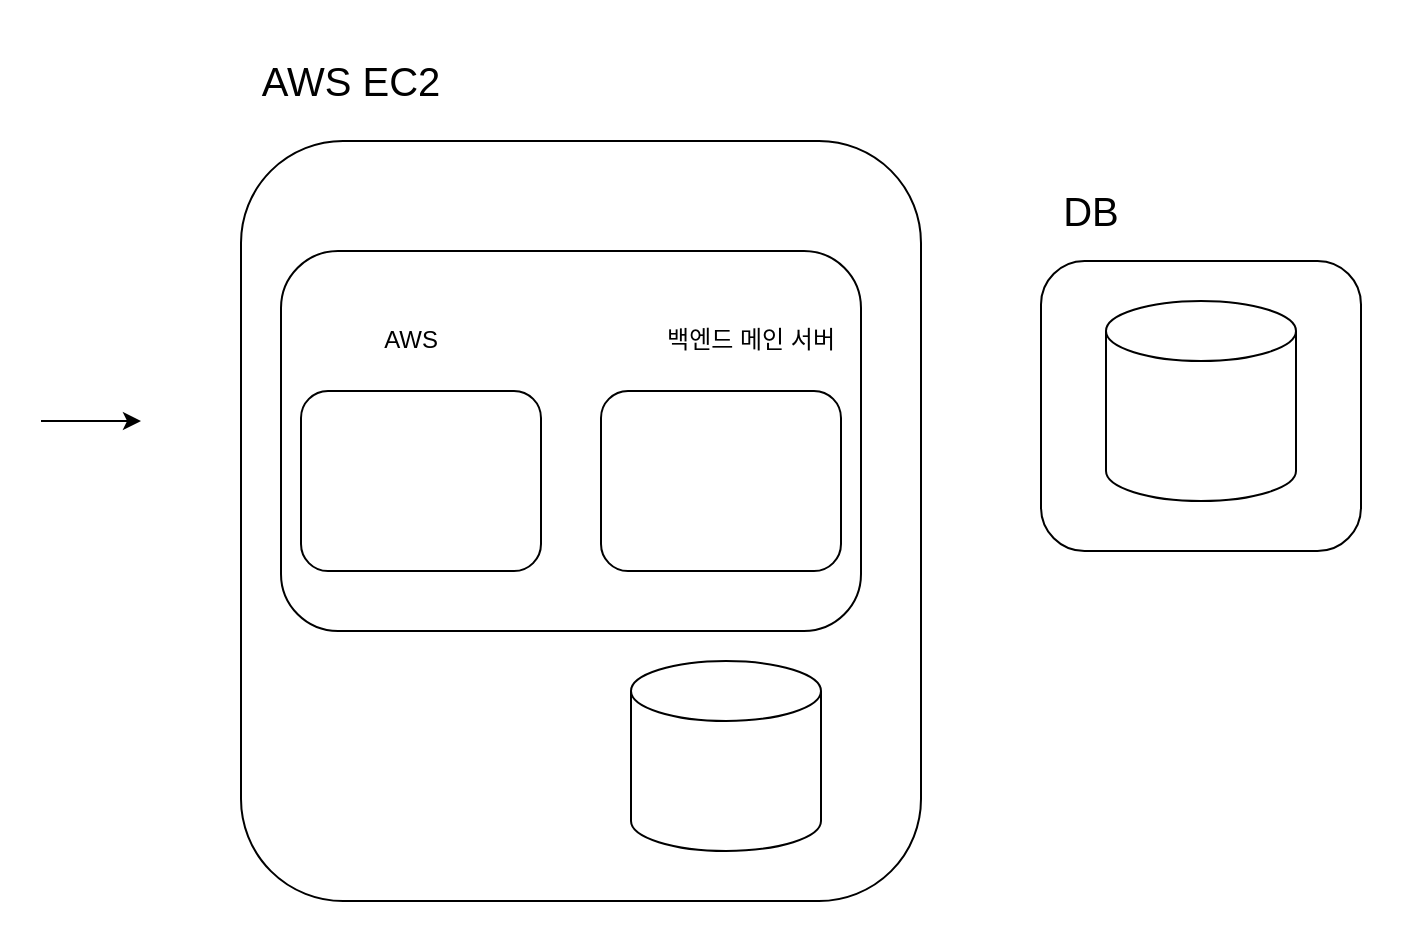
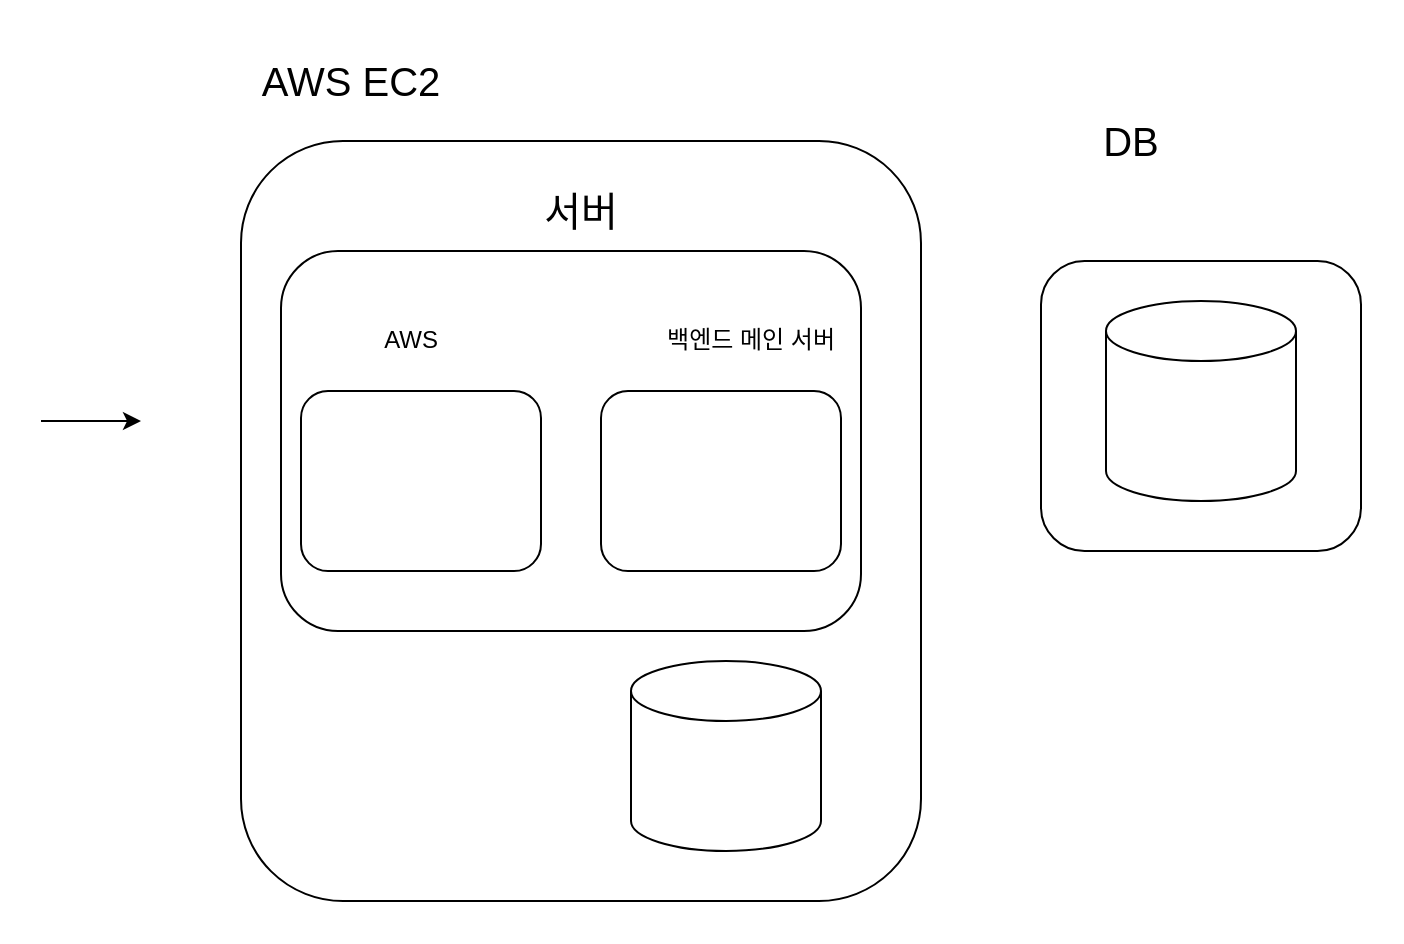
node "서버": added
node "DB": moved (1091, 211) -> (1131, 141)
